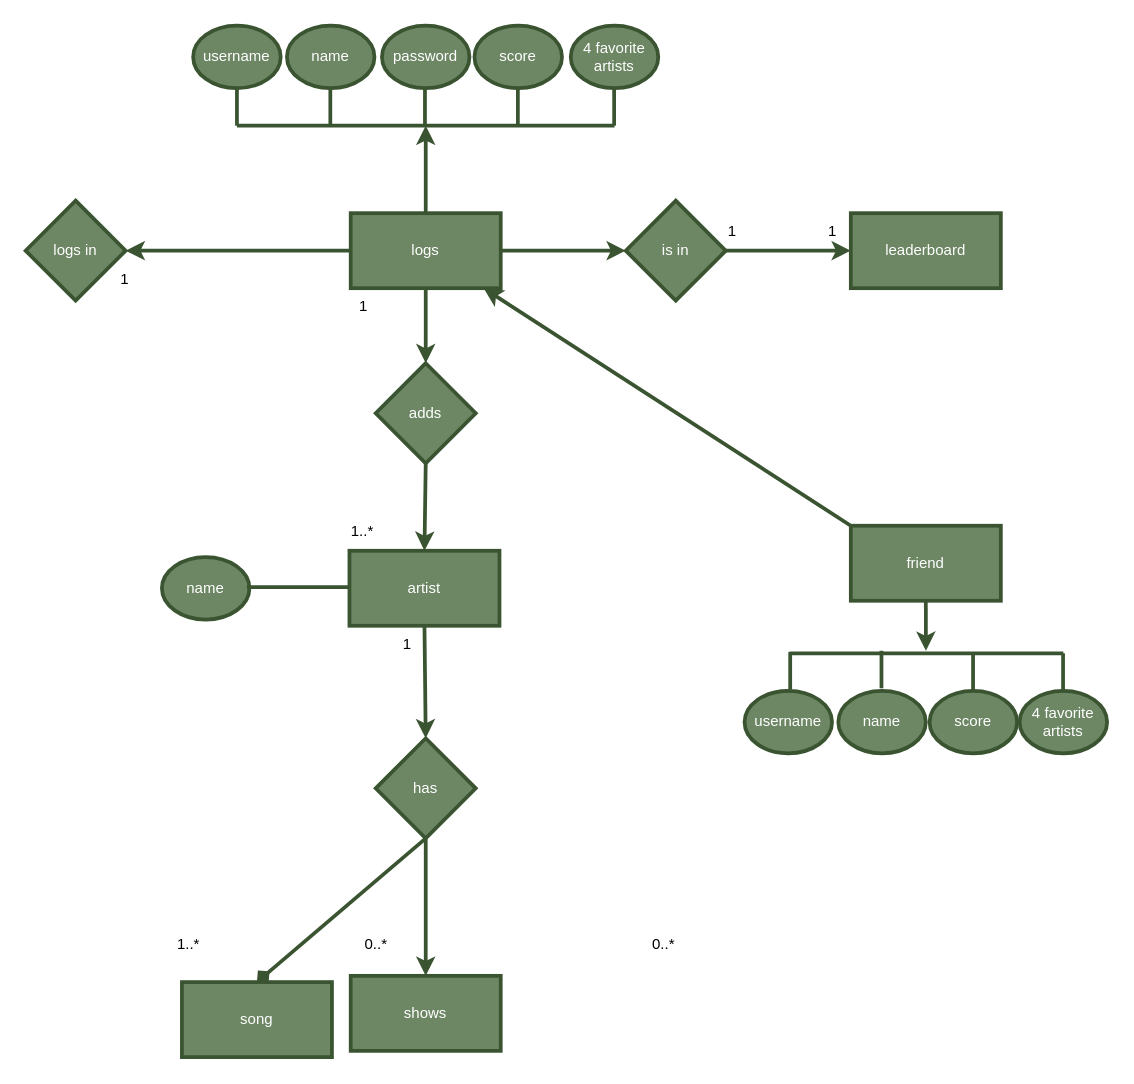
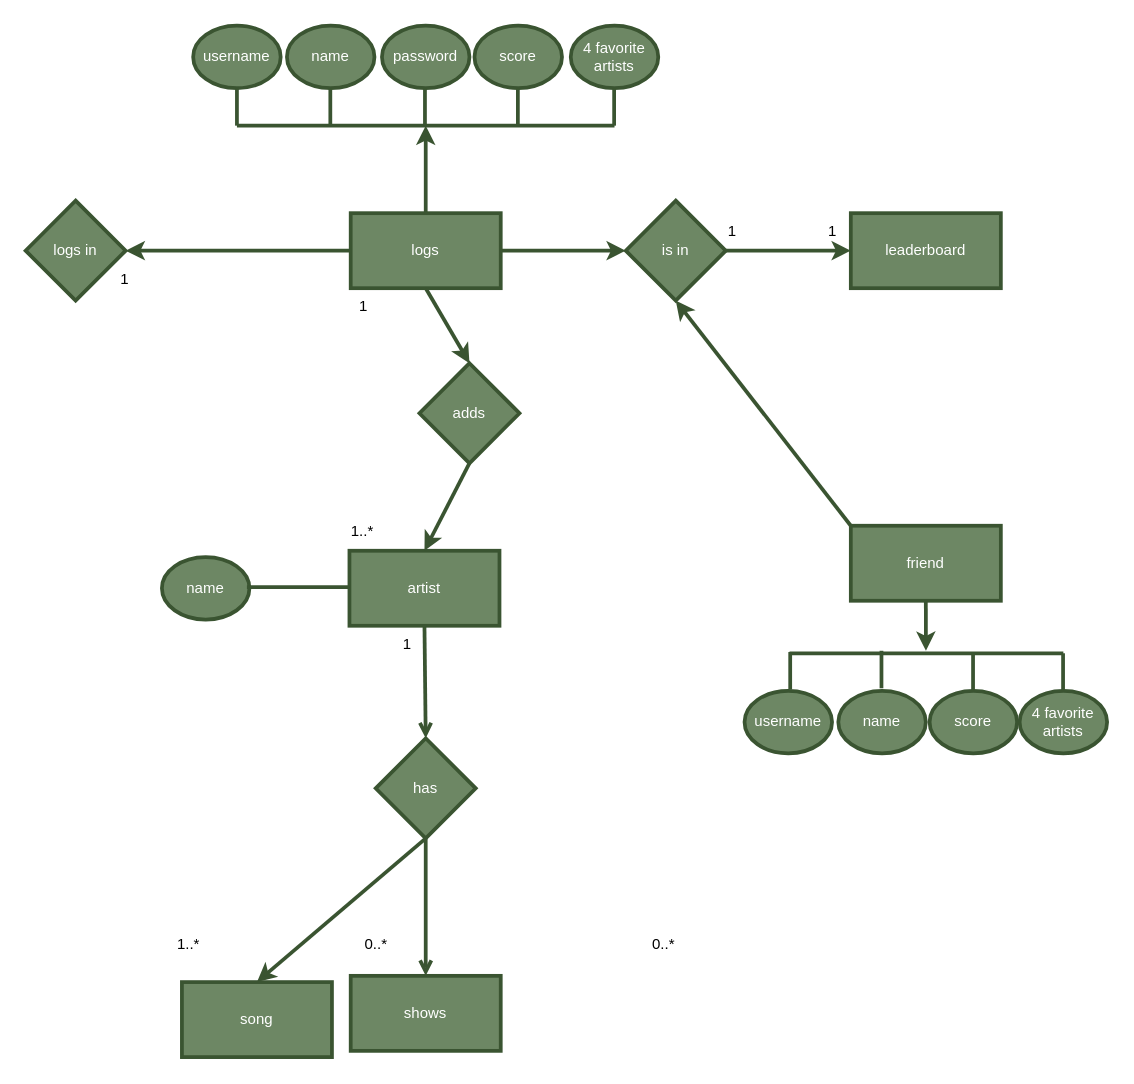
edge "friend" -> "logs": now "friend" -> "is in"
node "adds": moved (426, 413) -> (469, 413)
edge "artist" -> "has": arrowhead classic -> open
edge "has" -> "shows": arrowhead classic -> open
edge "has" -> "song": arrowhead diamond -> classic
